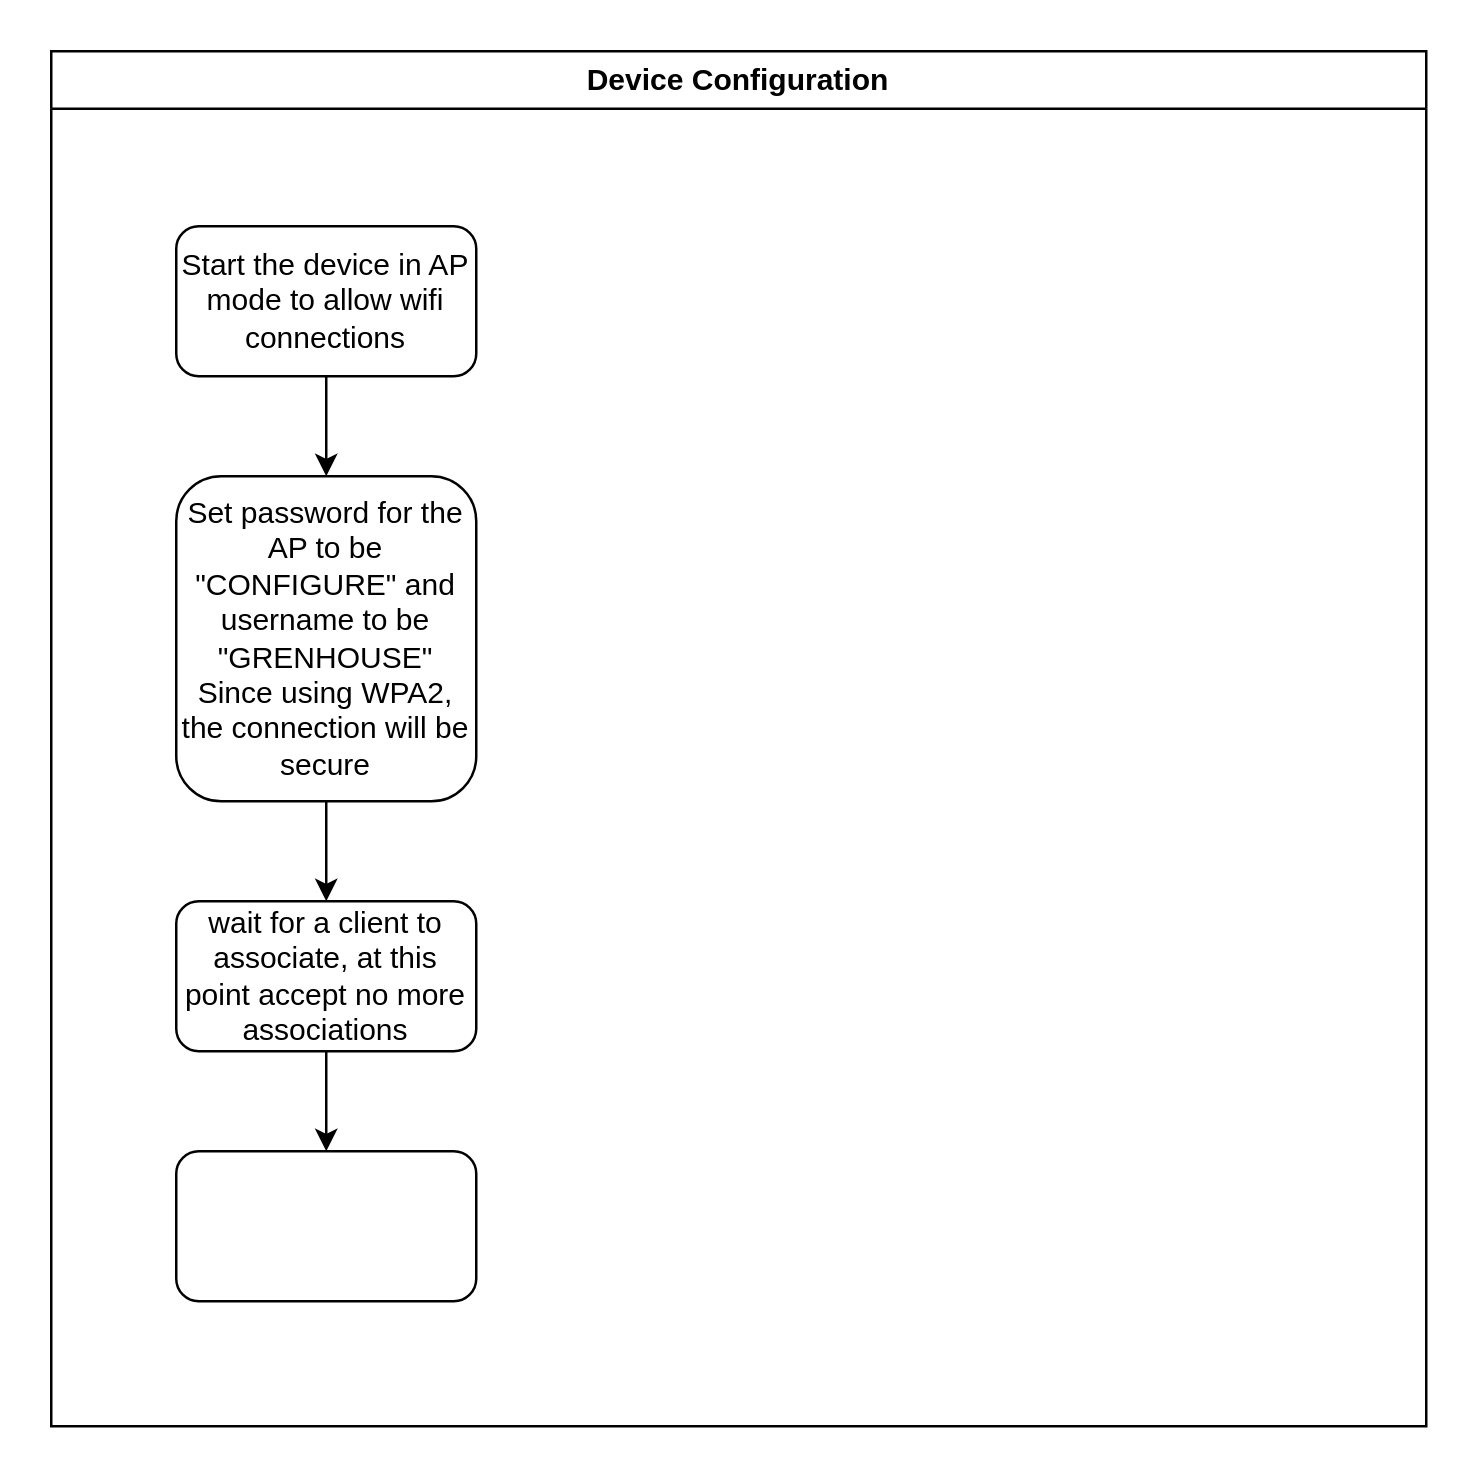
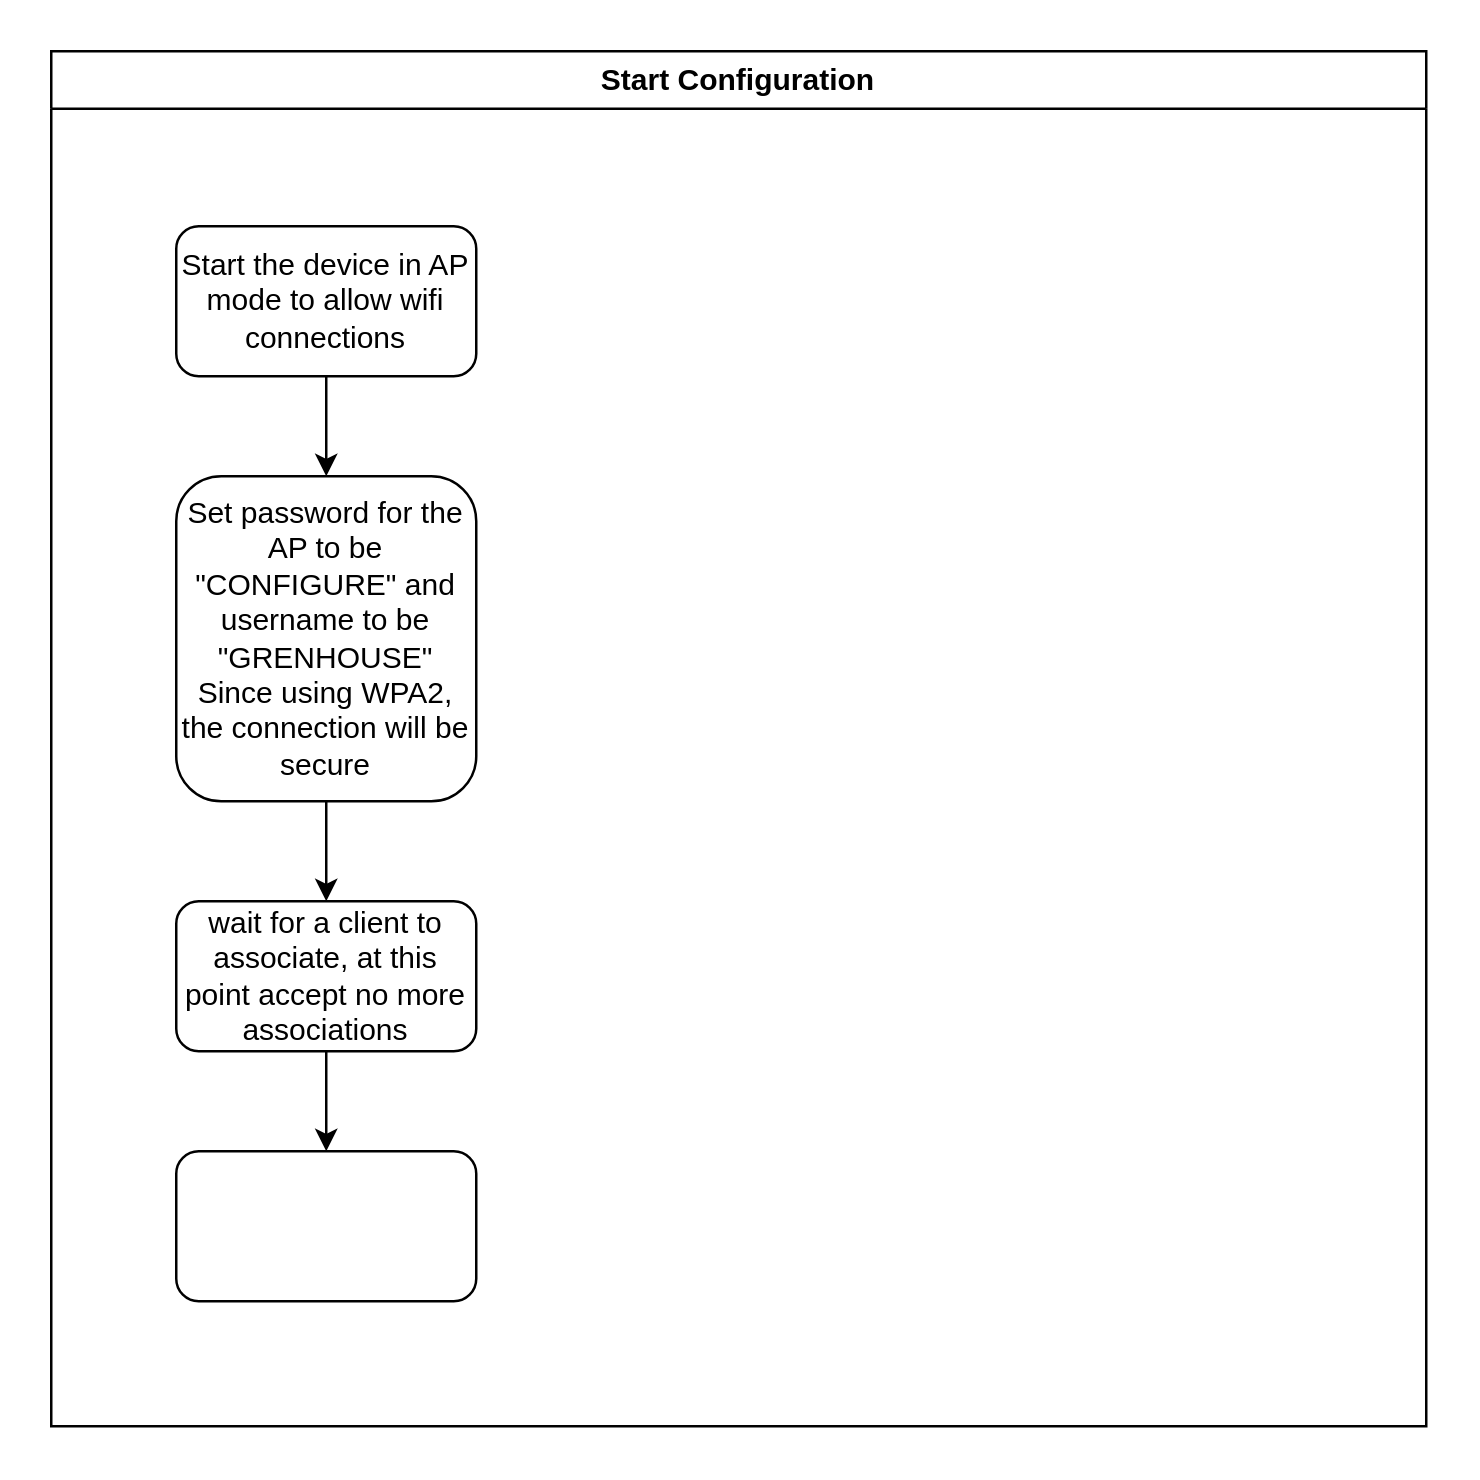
node "Device Configuration": label "Device Configuration" -> "Start Configuration"
